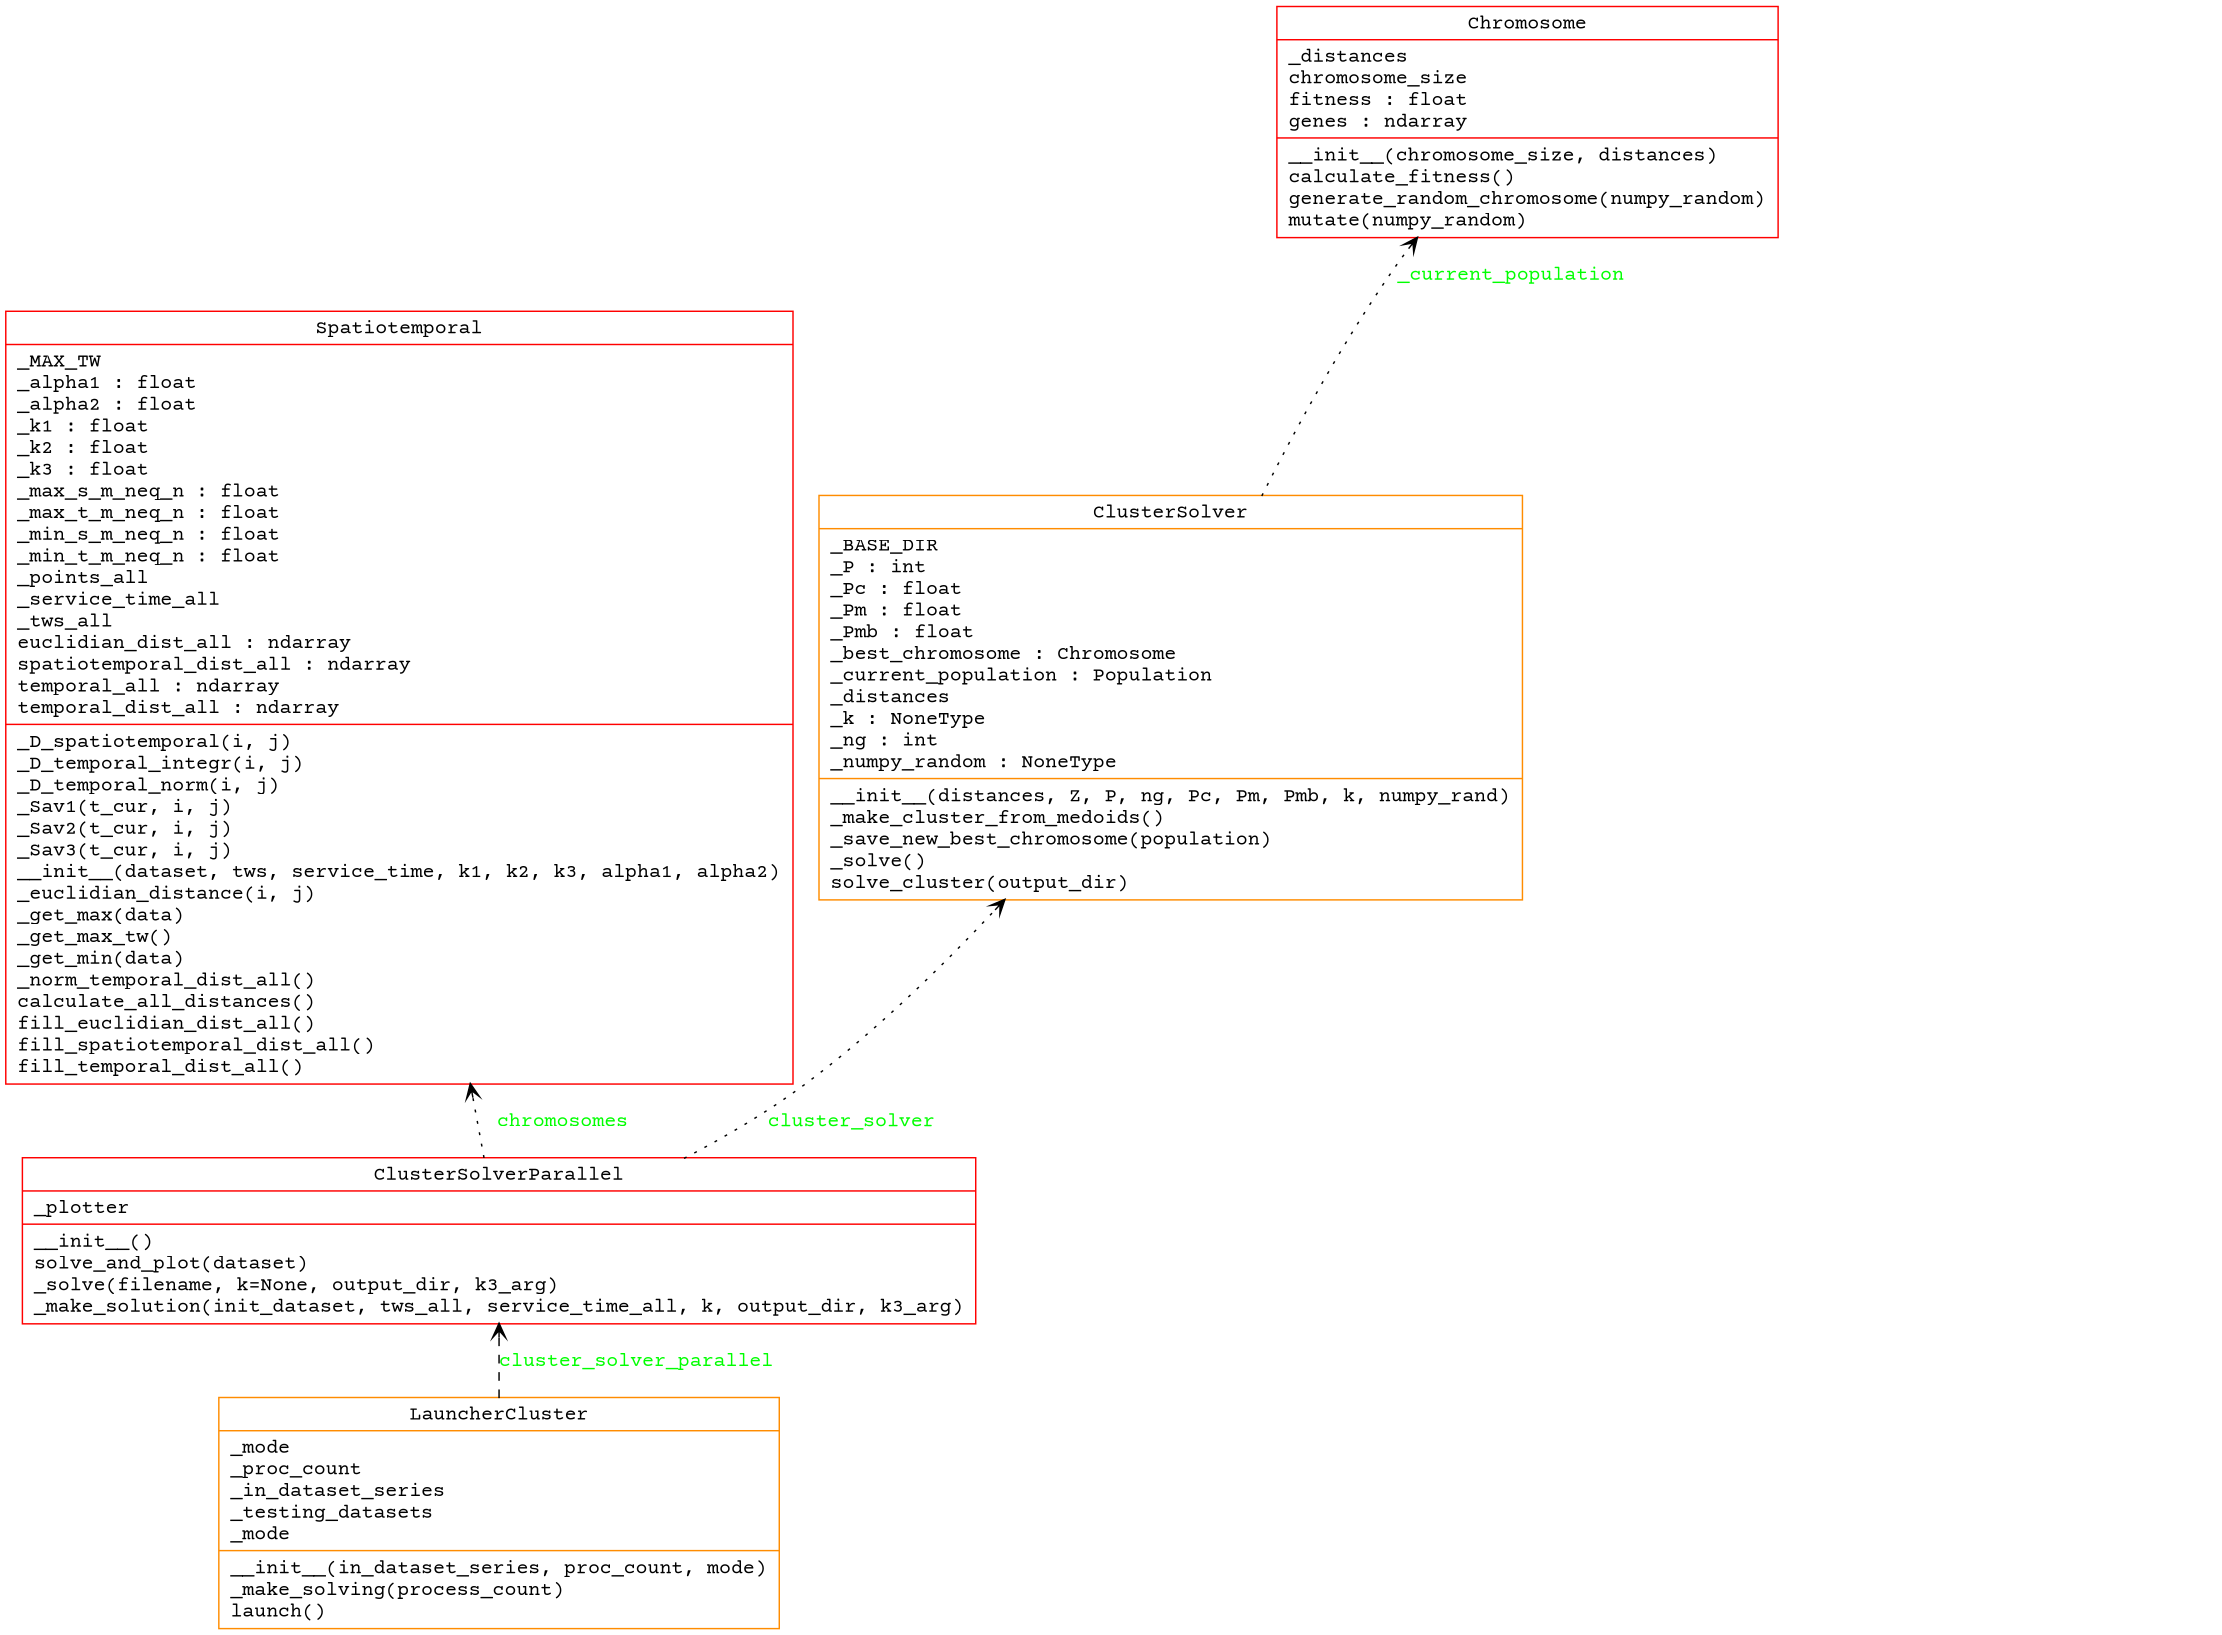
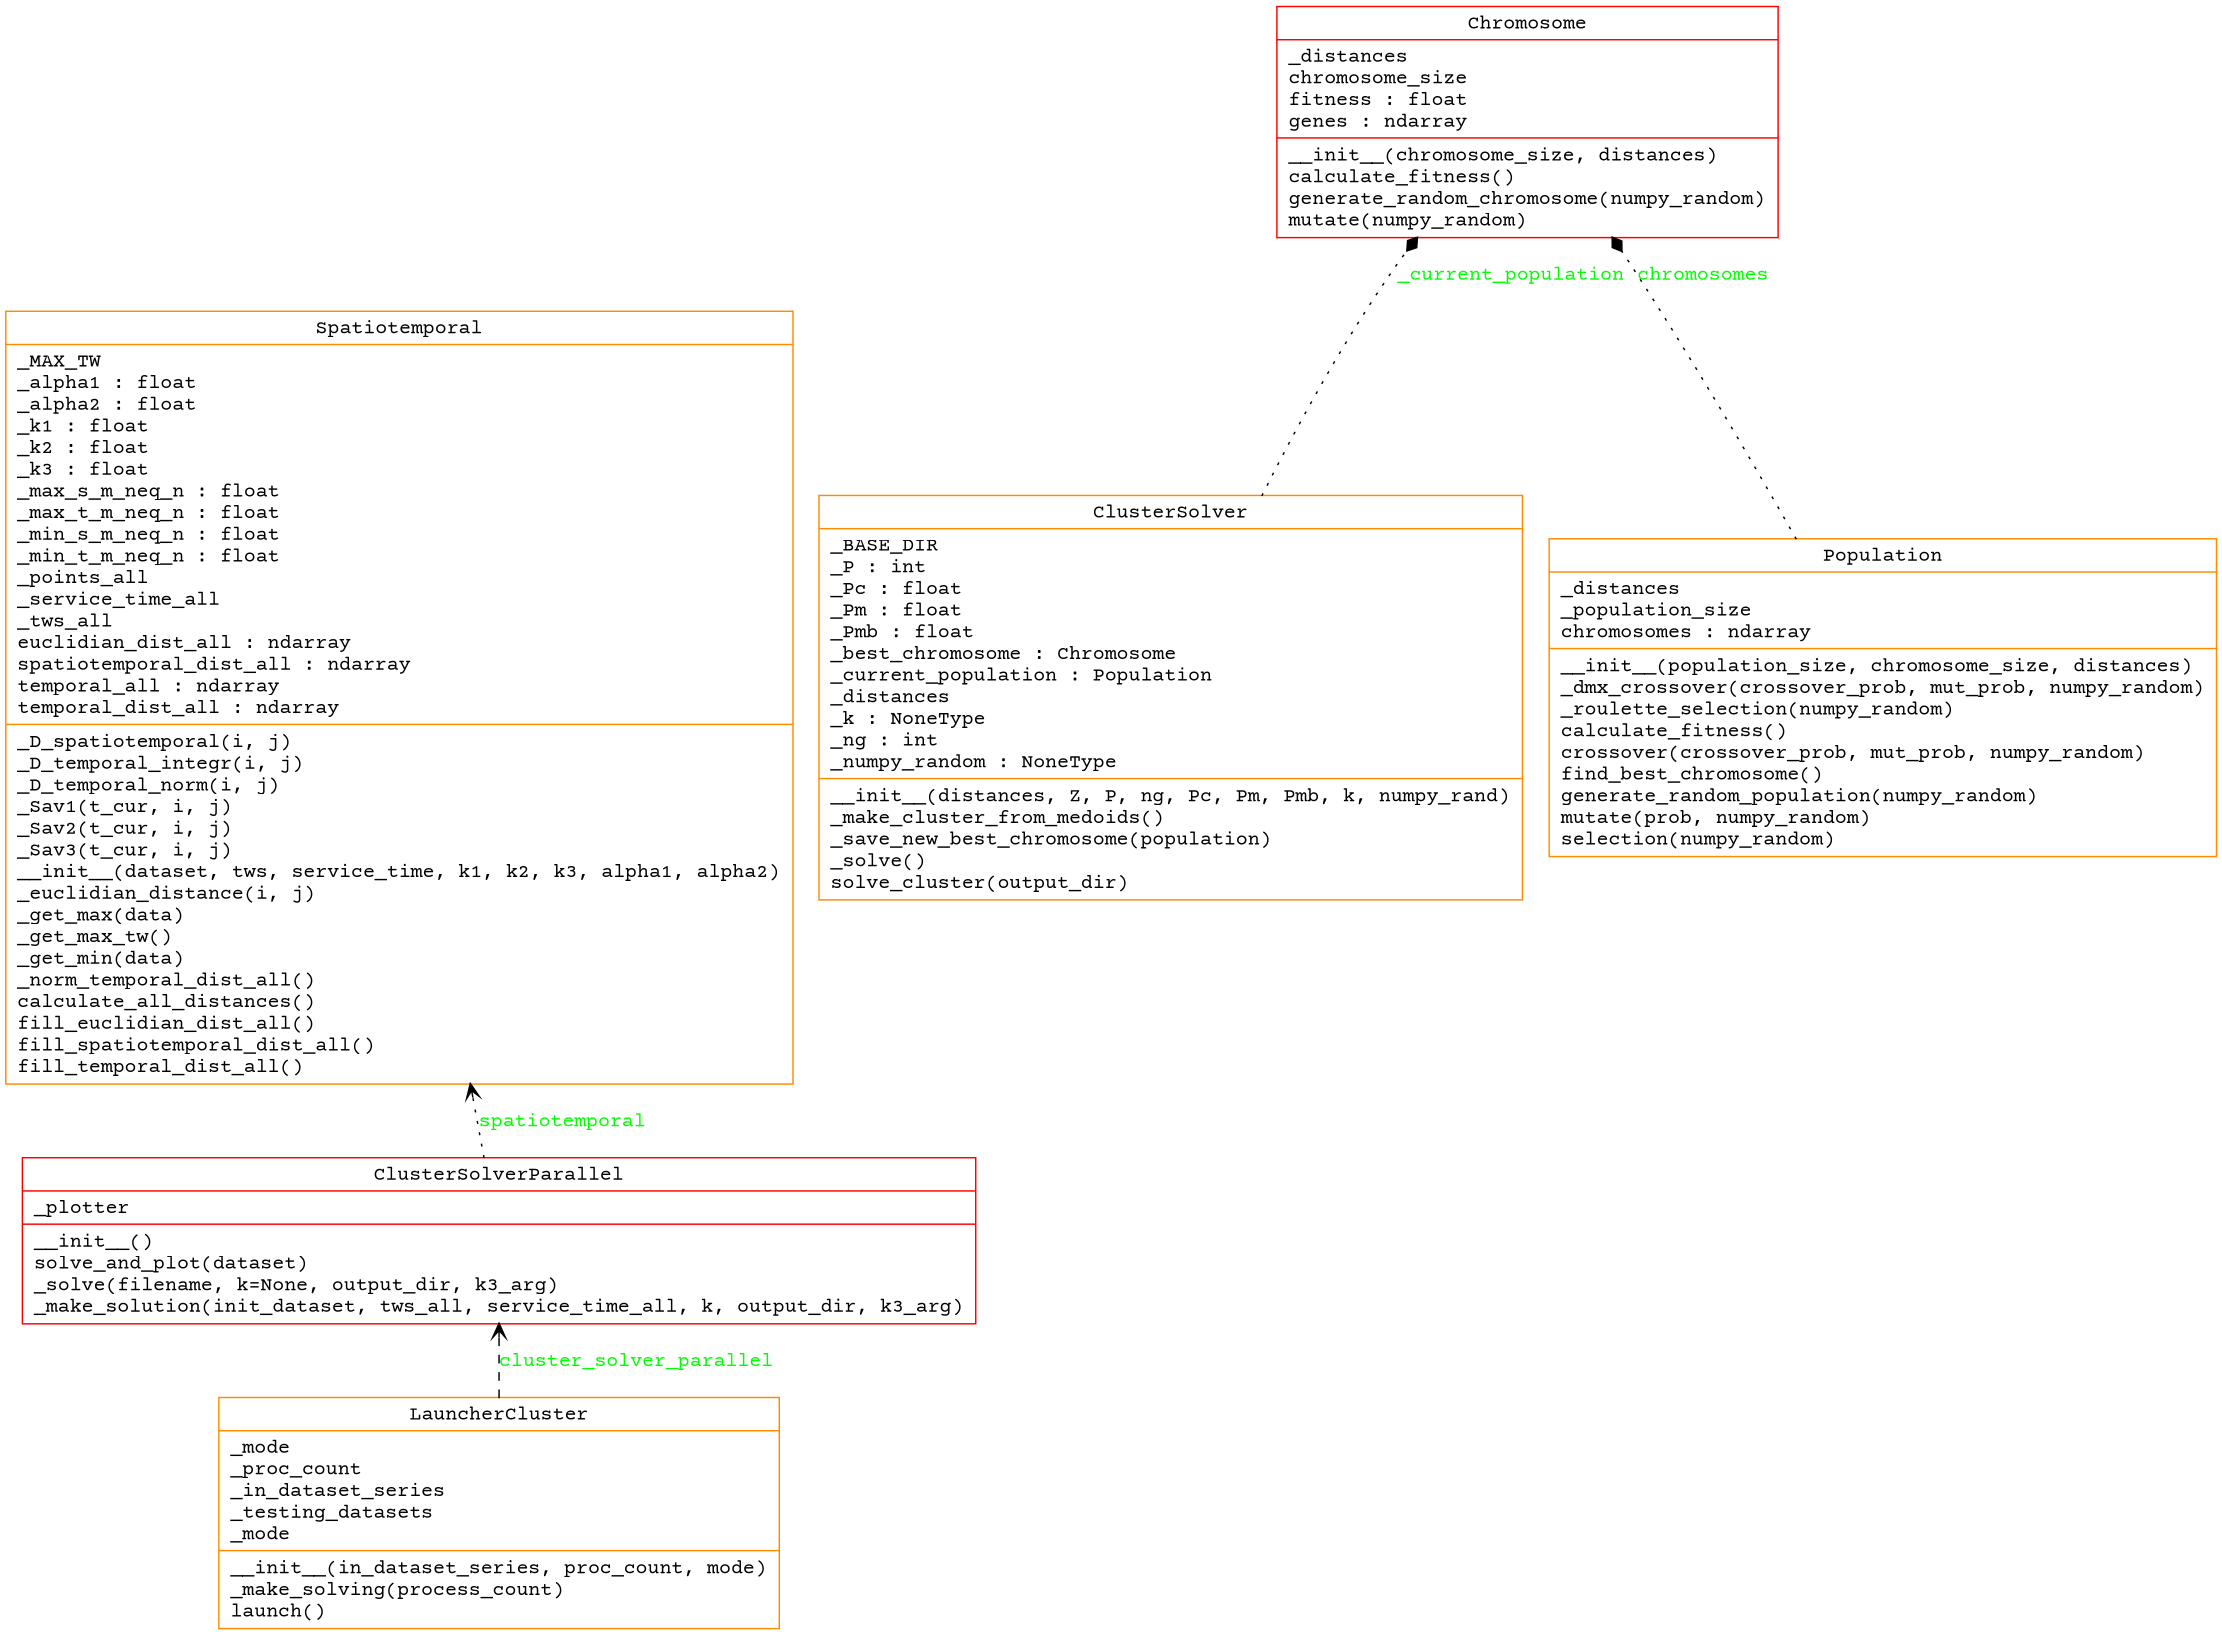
edge "ClusterSolver" -> "Chromosome": arrowhead open -> diamond
node "Spatiotemporal": color red -> darkorange
node "Population": added
edge "ClusterSolverParallel" -> "ClusterSolver": removed, label "cluster_solver"
edge "ClusterSolverParallel" -> "Spatiotemporal": label "chromosomes" -> "spatiotemporal"
